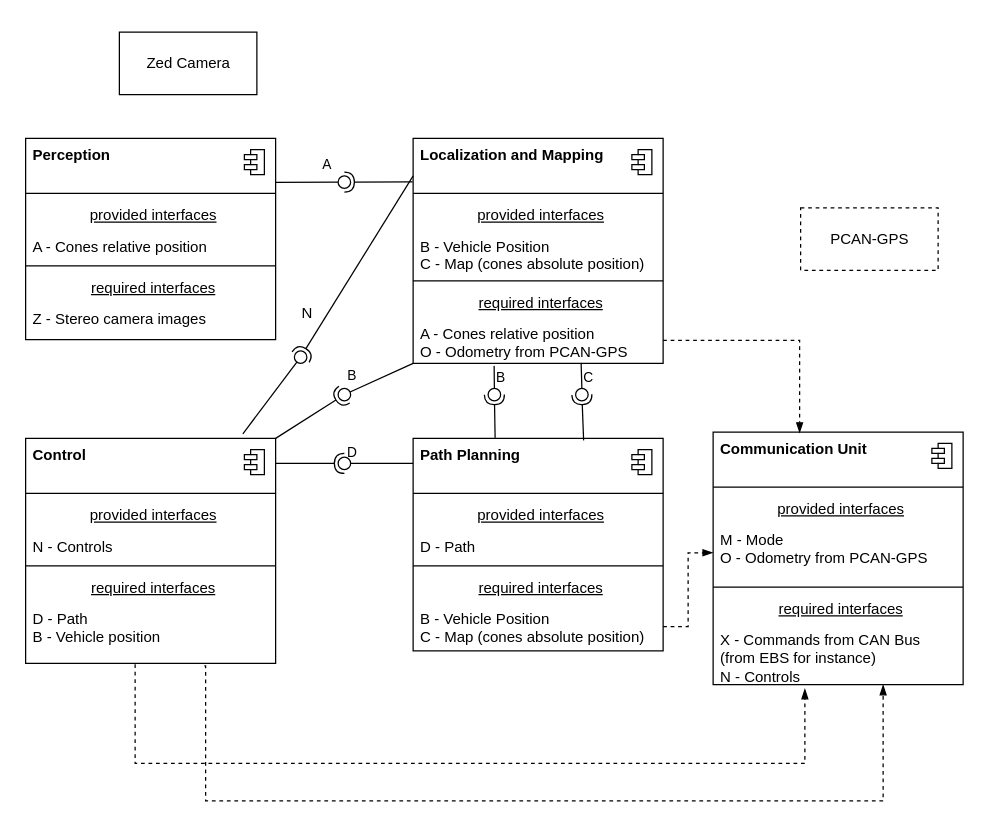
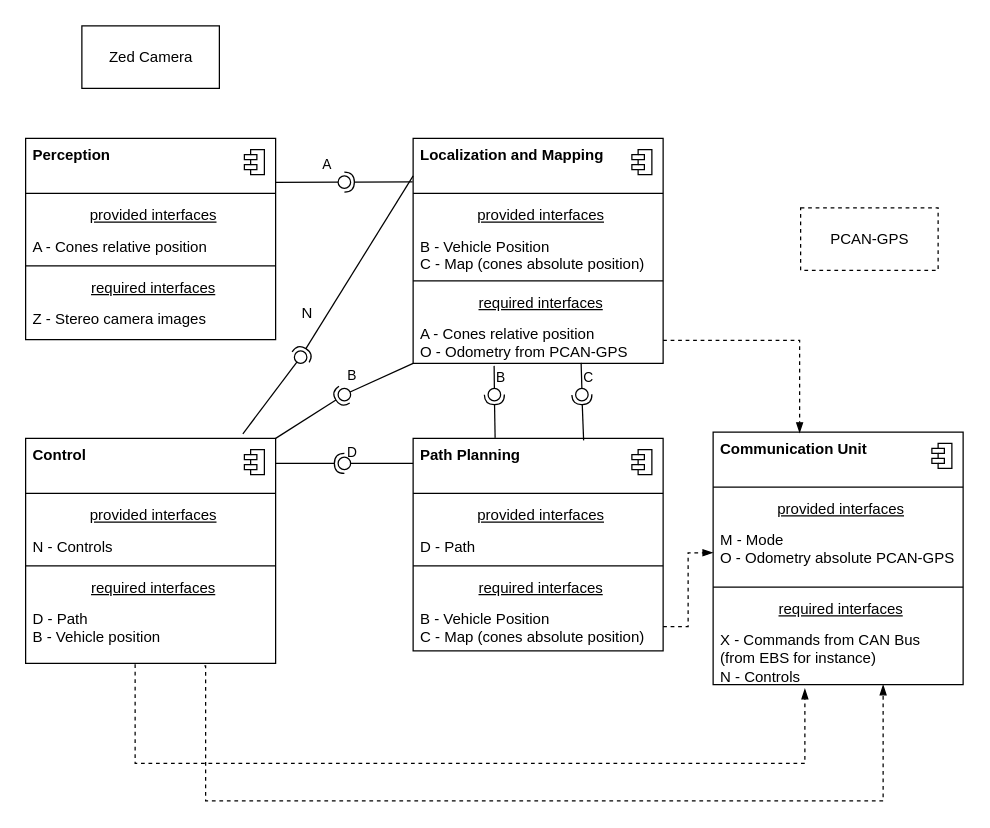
node "Zed Camera": moved (188, 63) -> (151, 57)
node "M - Mode O - Odometry from PCAN-GPS": label "M - Mode O - Odometry from PCAN-GPS" -> "M - Mode O - Odometry absolute PCAN-GPS"
